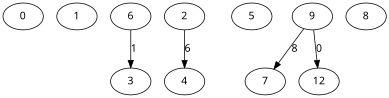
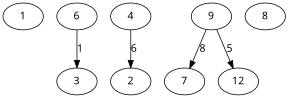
node "0": removed
node "5": removed
edge "2" -> "4": reversed
edge "9" -> "12": label "0" -> "5"
